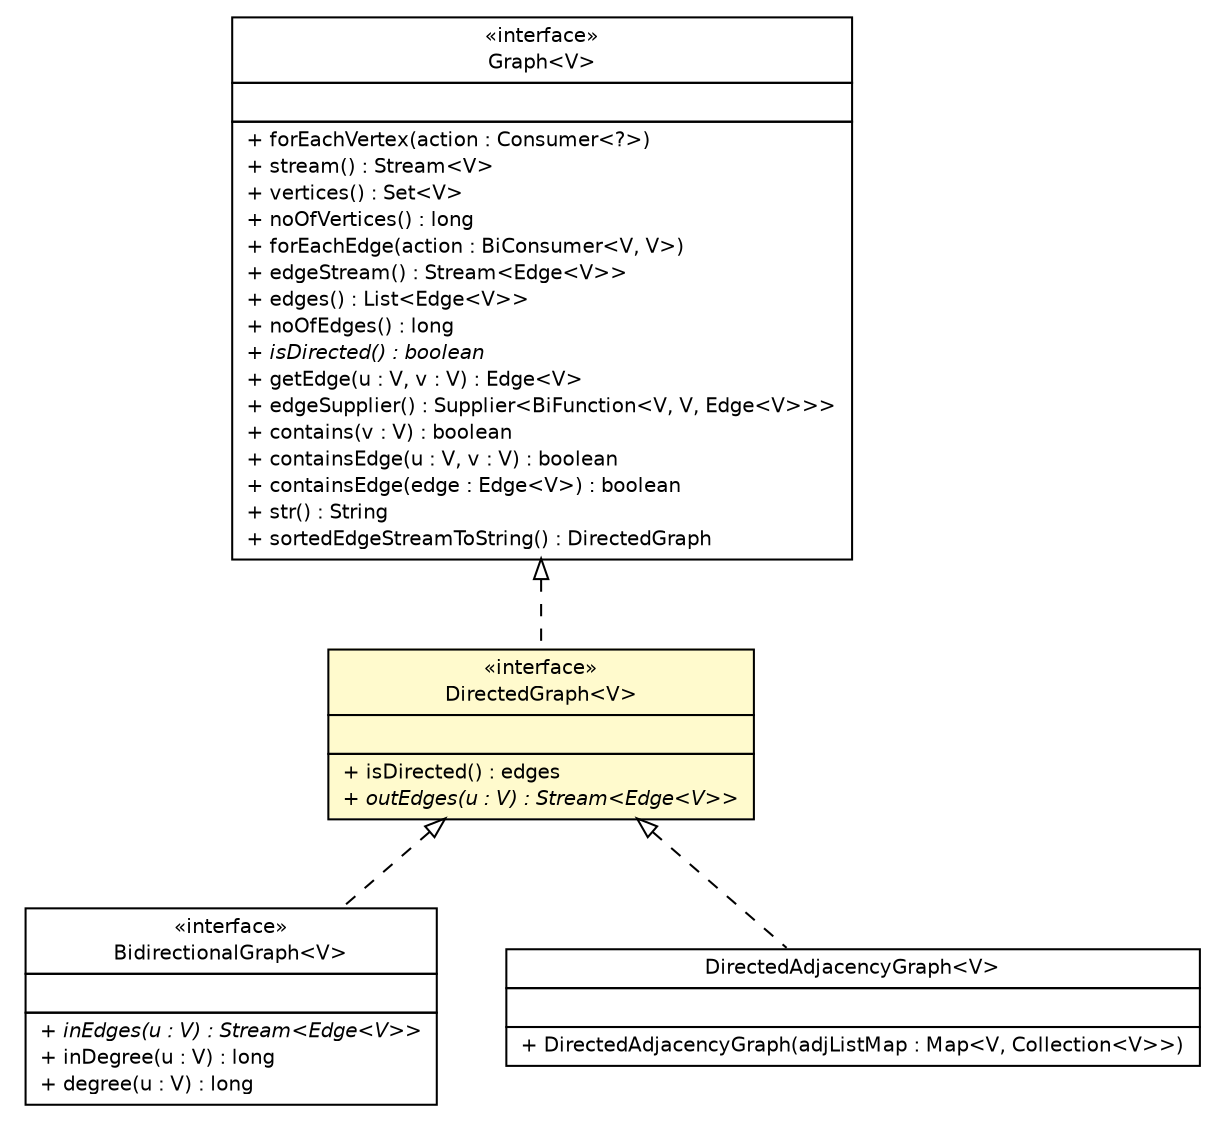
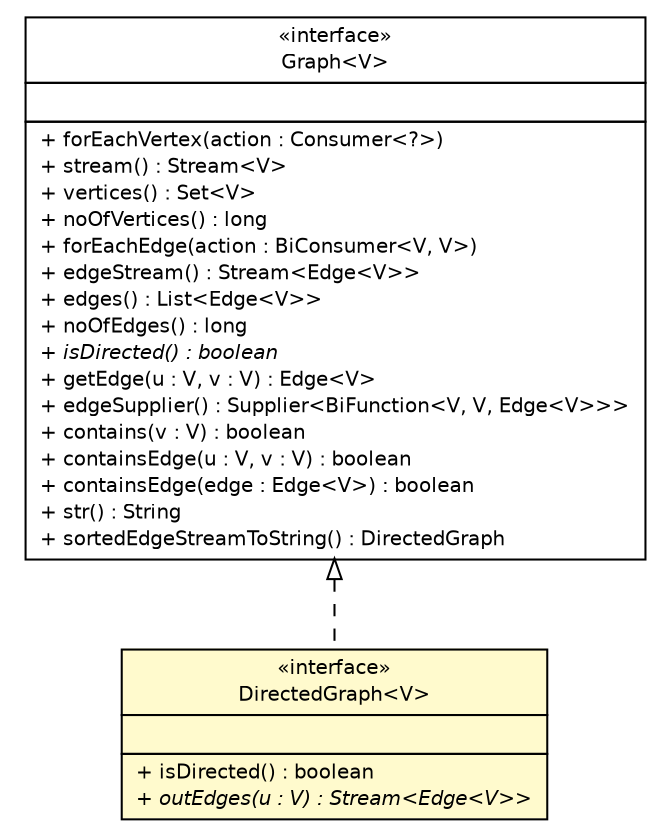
node "DirectedGraph<V>": text "+ isDirected() : edges" -> "+ isDirected() : boolean"
node "BidirectionalGraph<V>": removed
node "DirectedAdjacencyGraph<V>": removed
